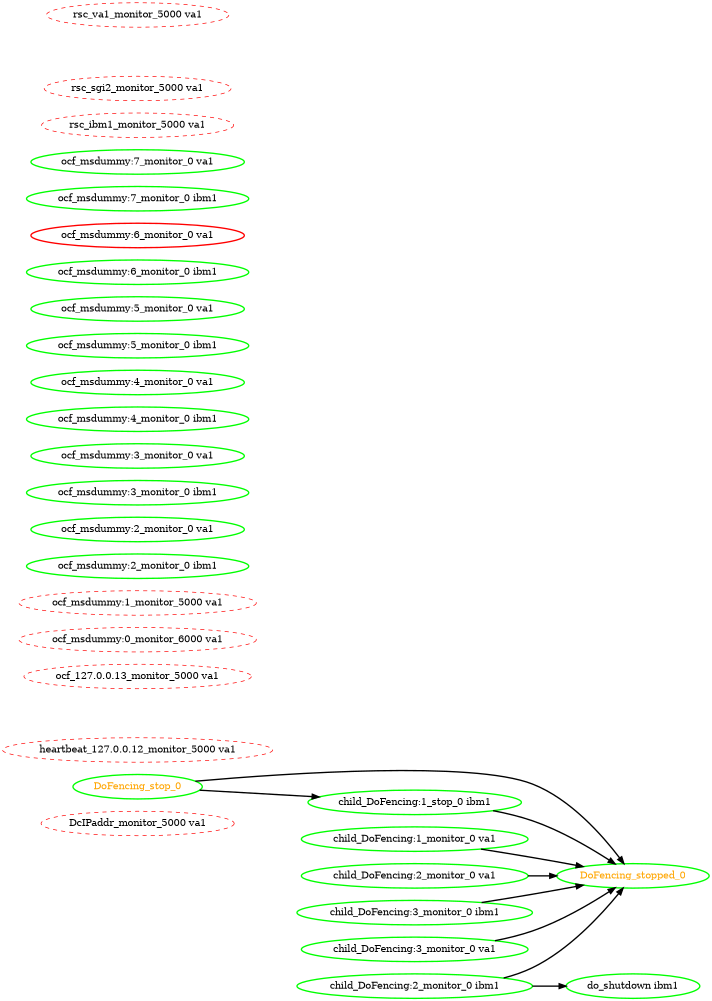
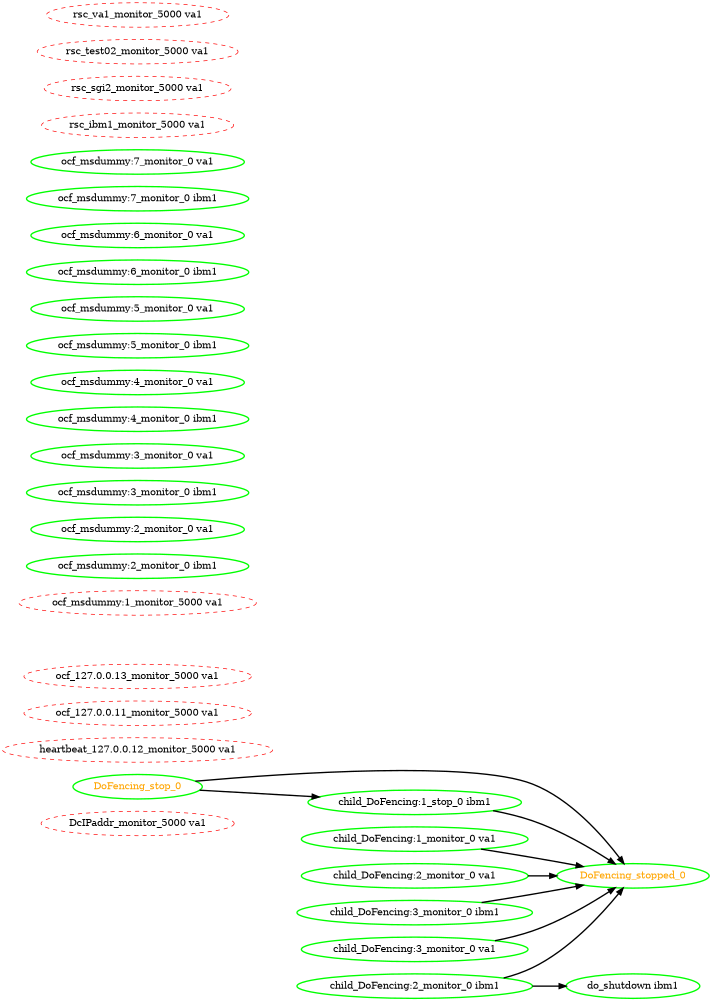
node "rsc_test02_monitor_5000 va1": added
node "ocf_msdummy:6_monitor_0 va1": color red -> green
node "ocf_msdummy:0_monitor_6000 va1": removed
node "ocf_127.0.0.11_monitor_5000 va1": added
